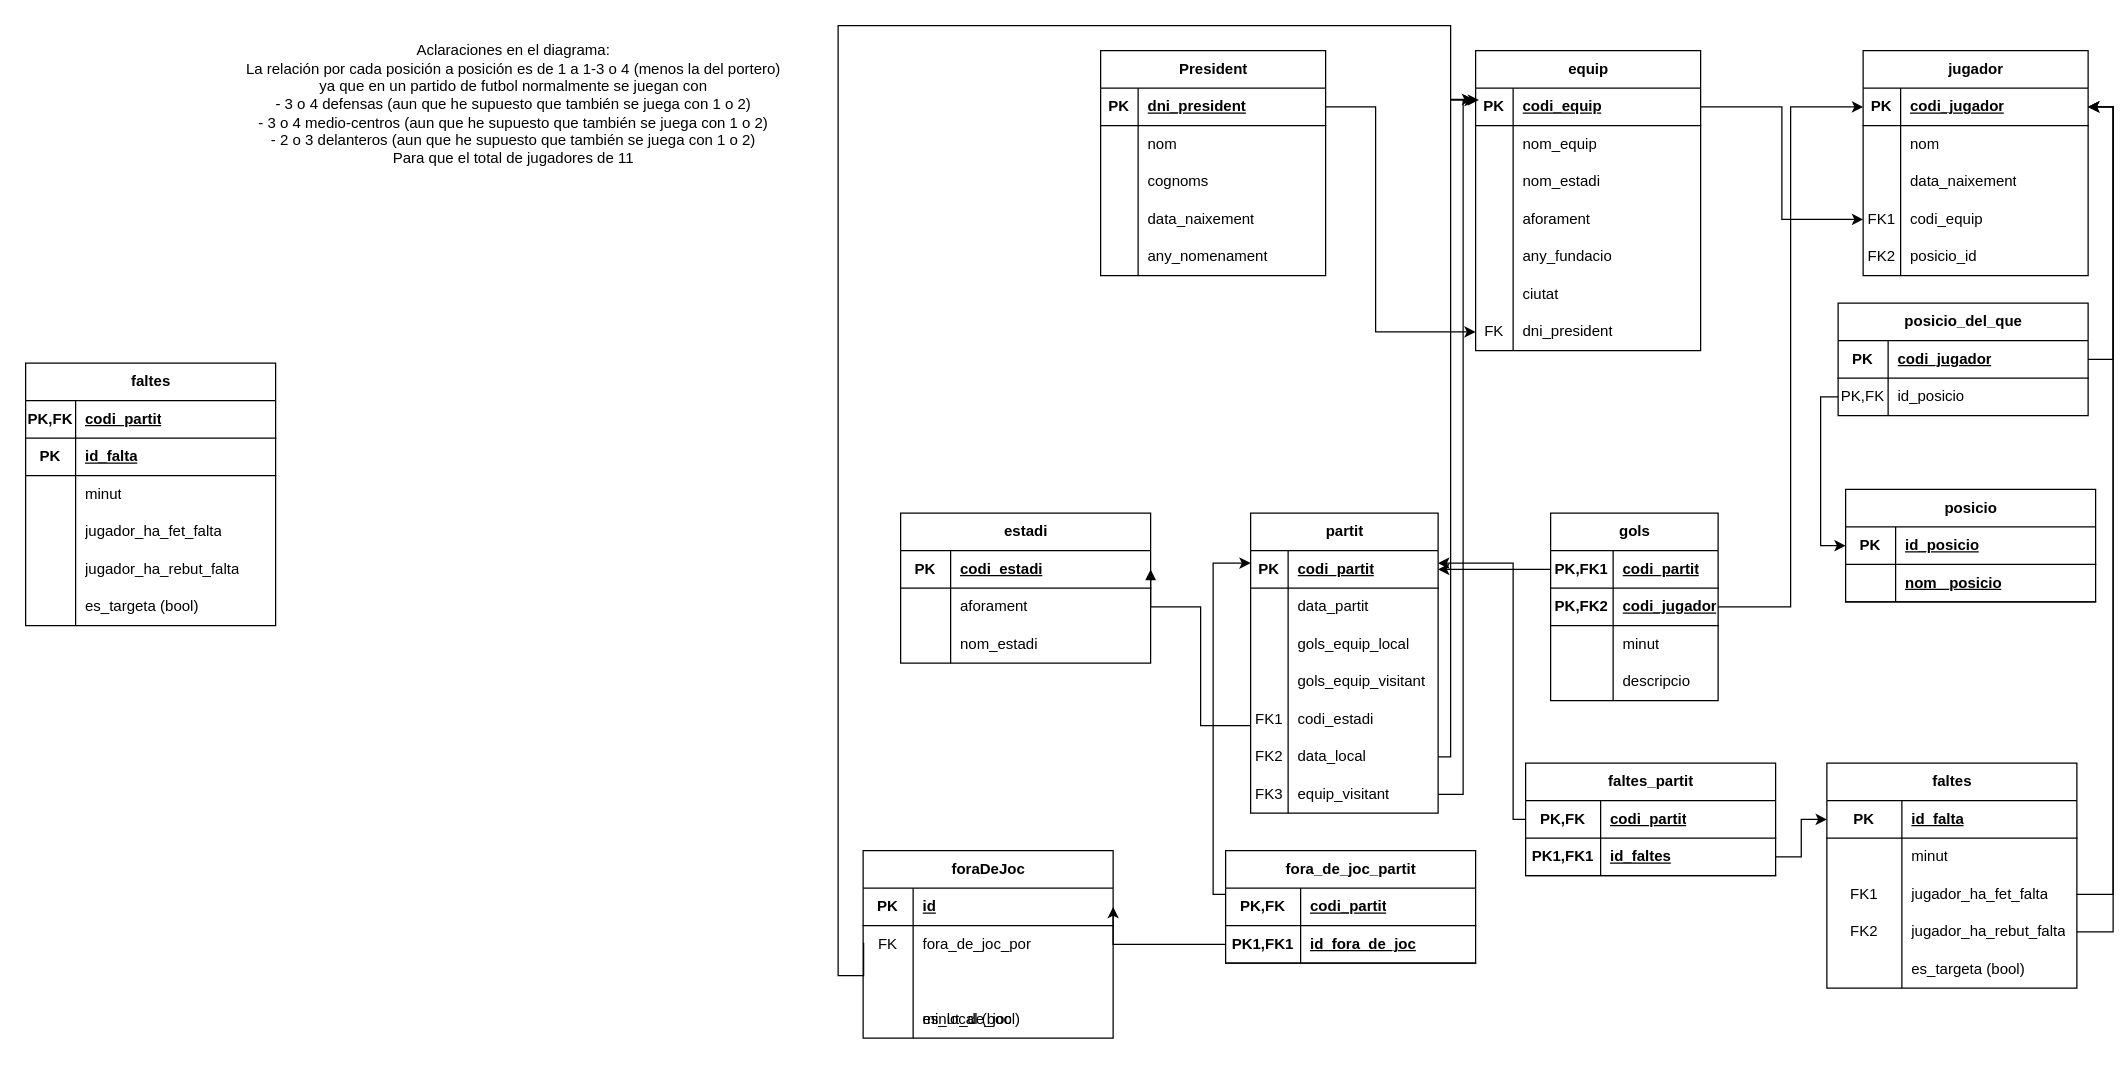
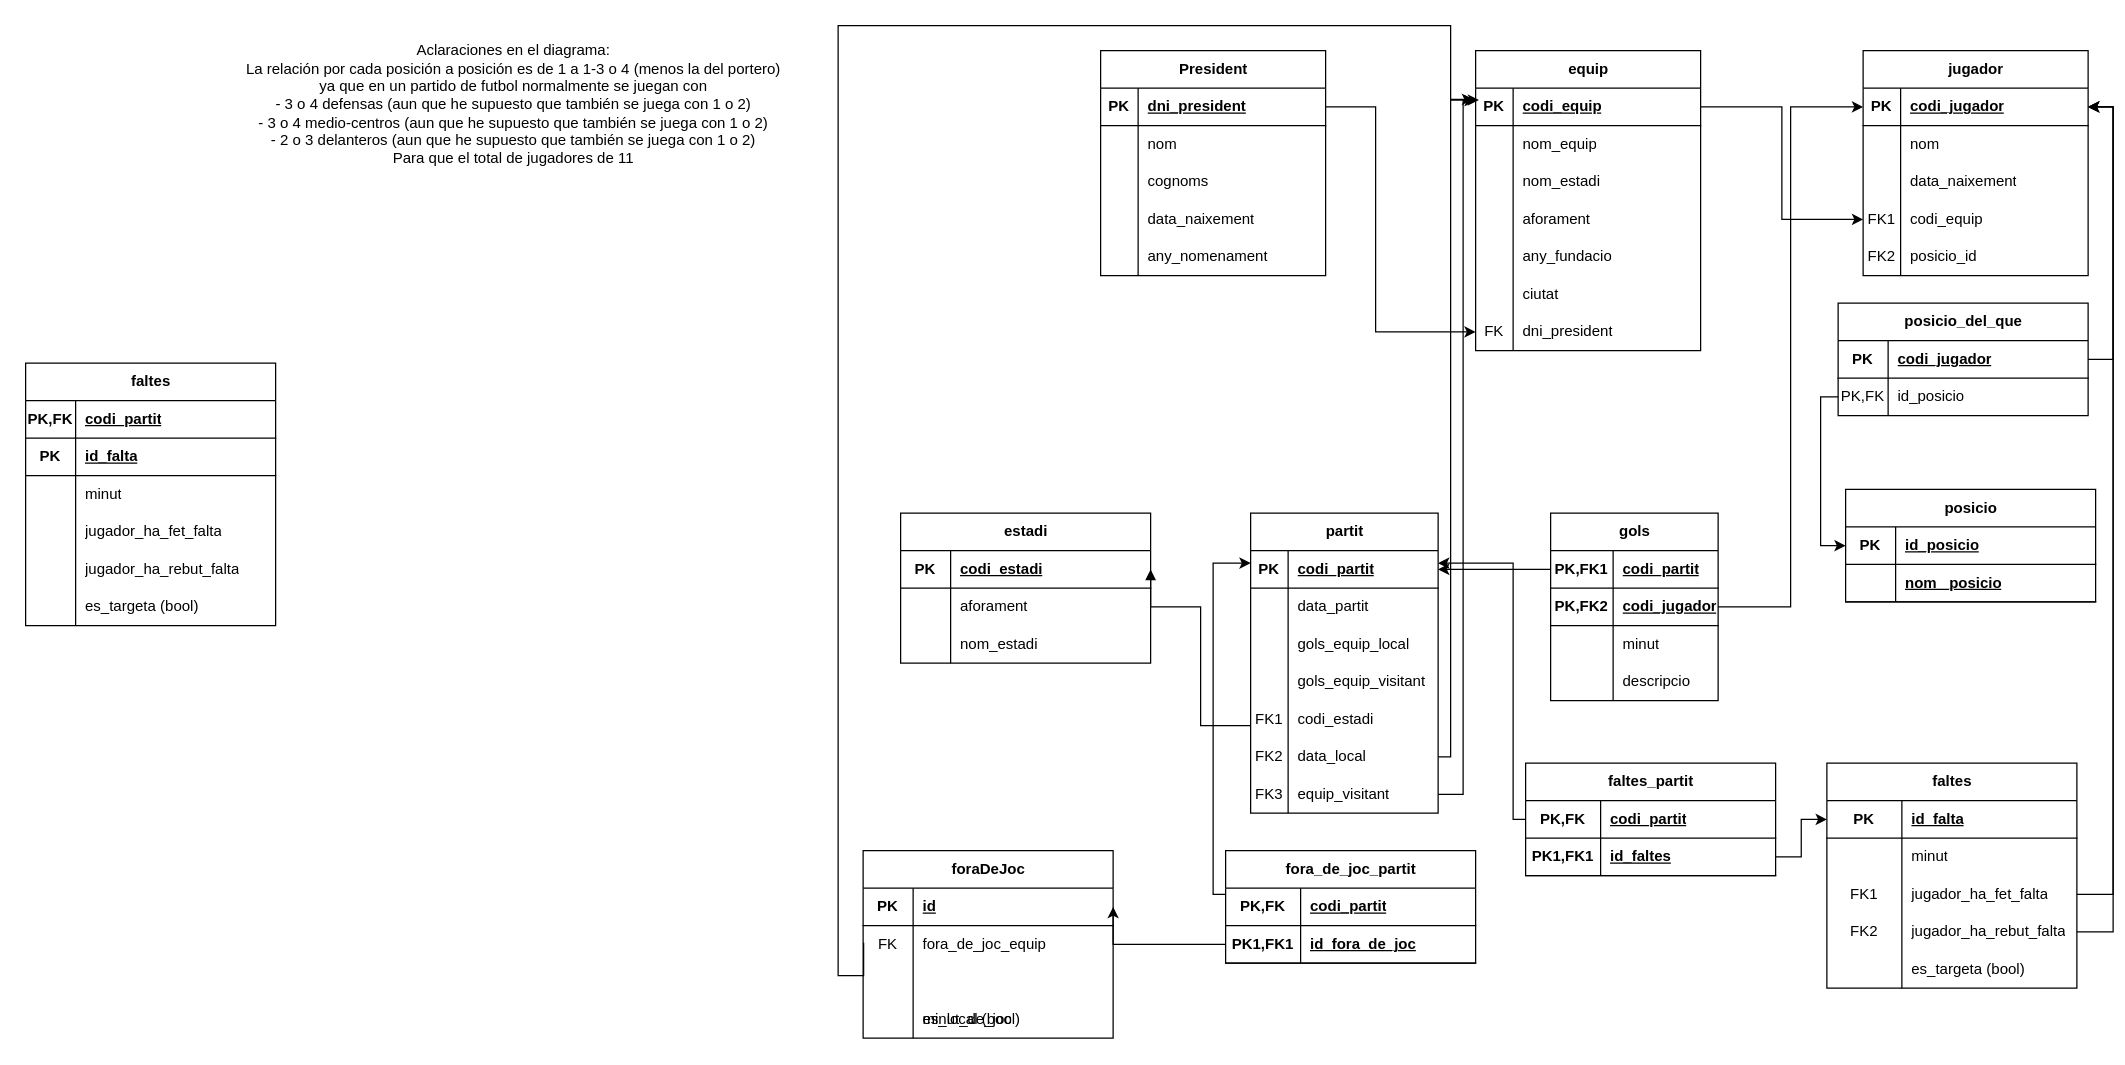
node "fora_de_joc_por": label "fora_de_joc_por" -> "fora_de_joc_equip"
